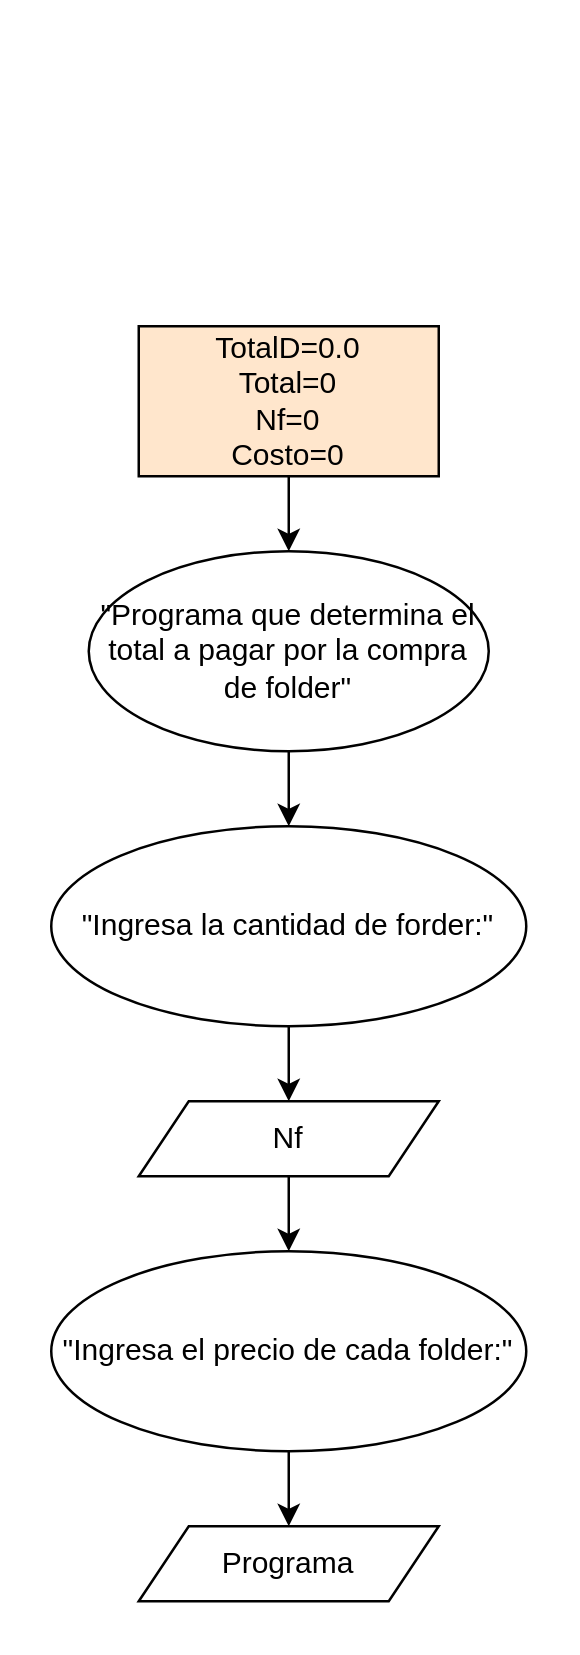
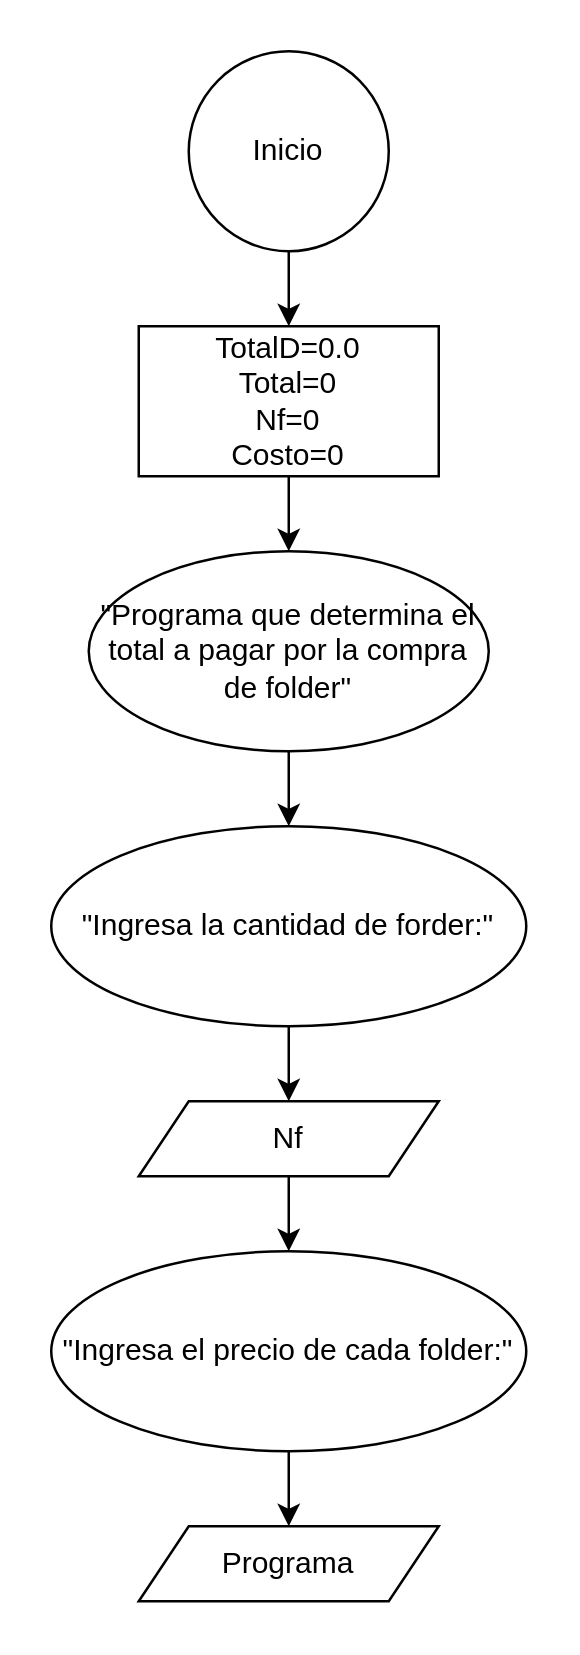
node "Inicio": added
edge "Inicio" -> "TotalD=0.0 Total=0 Nf=0 Costo=0": added
node "TotalD=0.0 Total=0 Nf=0 Costo=0": fillcolor #ffe6cc -> #ffffff
